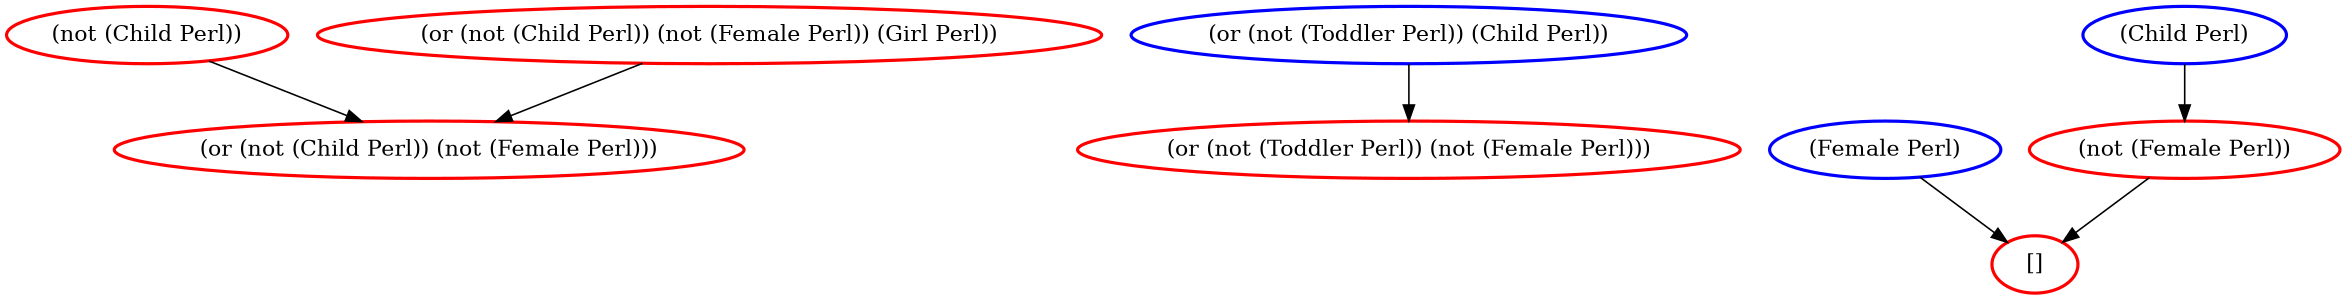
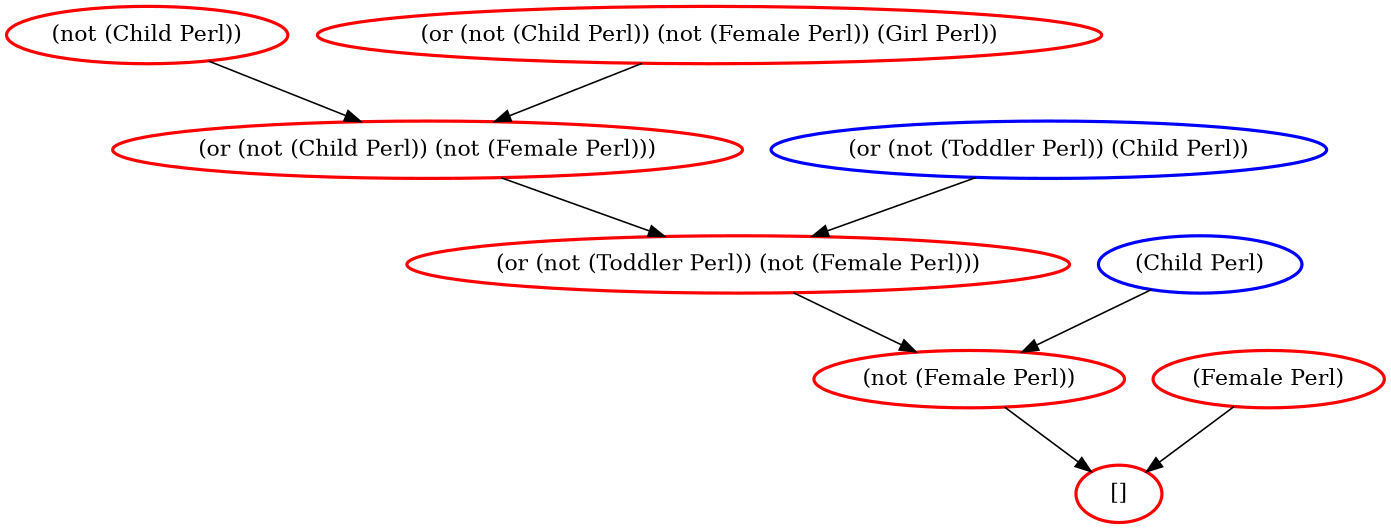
node "(Female Perl)": color blue -> red
edge "(or (not (Child Perl)) (not (Female Perl)))" -> "(or (not (Toddler Perl)) (not (Female Perl)))": added
edge "(or (not (Toddler Perl)) (not (Female Perl)))" -> "(not (Female Perl))": added
